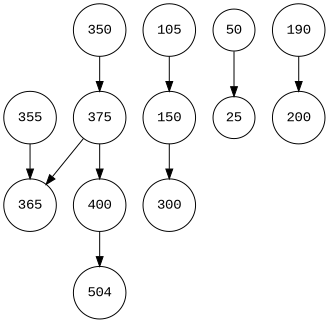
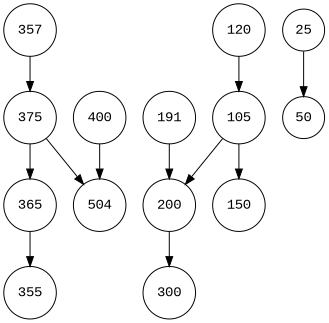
node "350": label "350" -> "357"
node "120": added
node "190": label "190" -> "191"
edge "50" -> "25": reversed
edge "355" -> "365": reversed
edge "375" -> "400": now "375" -> "504"
edge "150" -> "300": now "200" -> "300"
edge "105" -> "200": added
